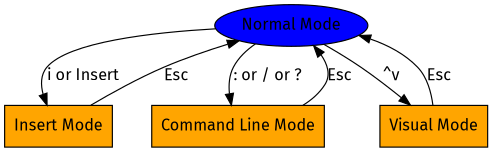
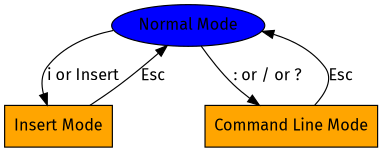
node "Visual Mode": removed
